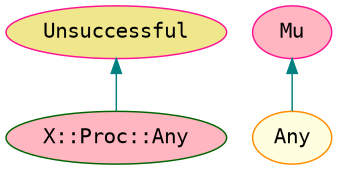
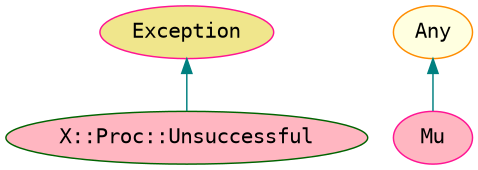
node "Unsuccessful": label "Unsuccessful" -> "Exception"
edge "Any" -> "Mu": reversed
node "X::Proc::Any": label "X::Proc::Any" -> "X::Proc::Unsuccessful"
